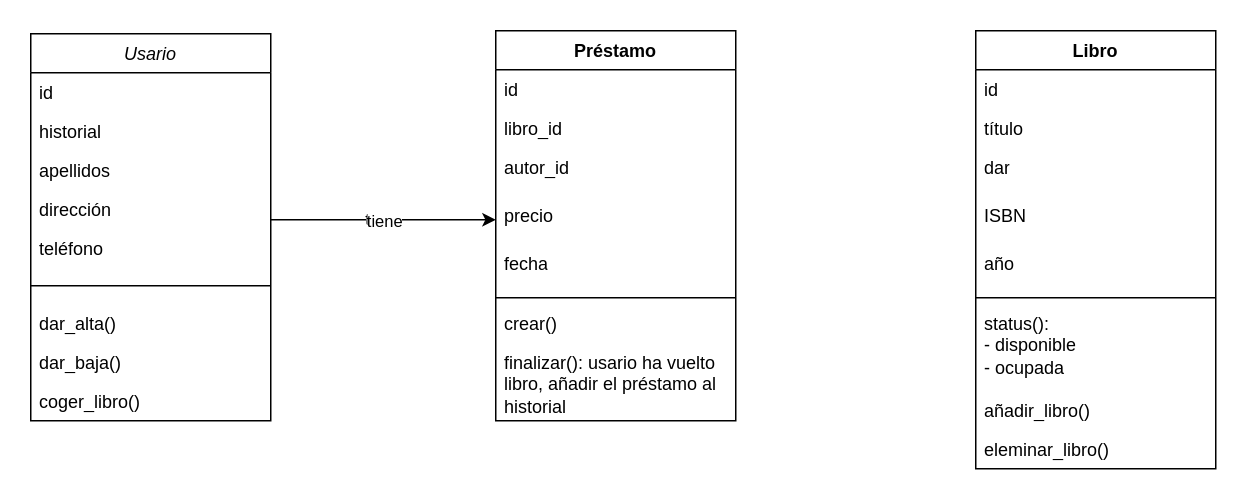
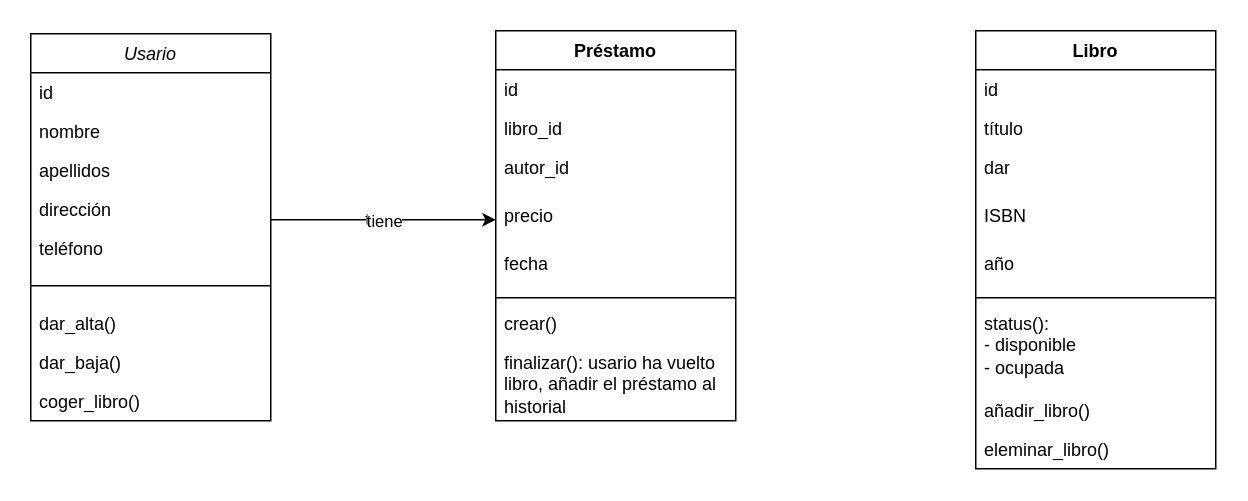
node "historial": label "historial" -> "nombre"
